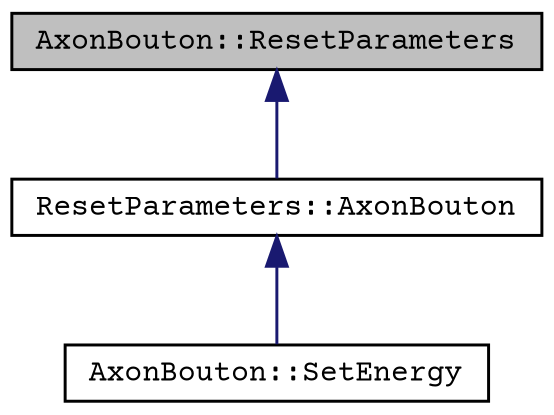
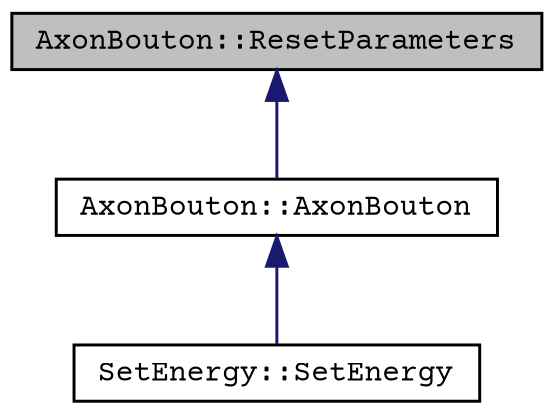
node "ResetParameters::AxonBouton": label "ResetParameters::AxonBouton" -> "AxonBouton::AxonBouton"
node "AxonBouton::SetEnergy": label "AxonBouton::SetEnergy" -> "SetEnergy::SetEnergy"
